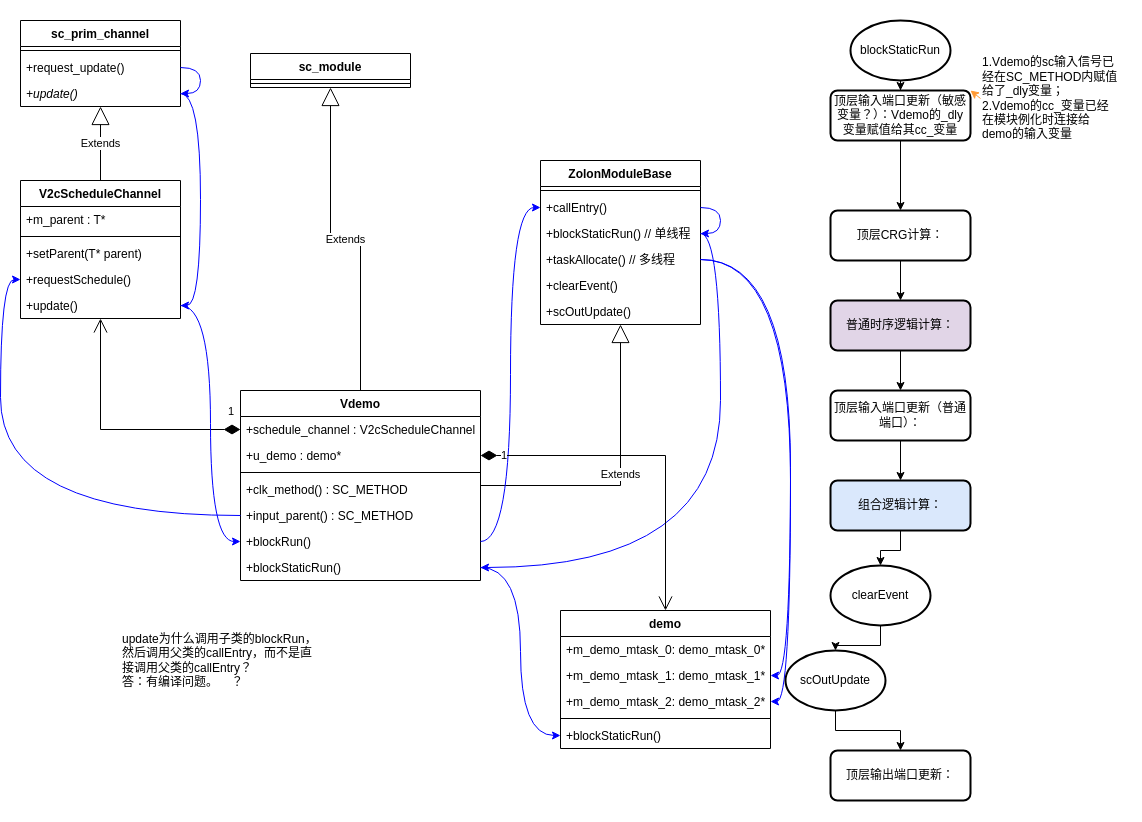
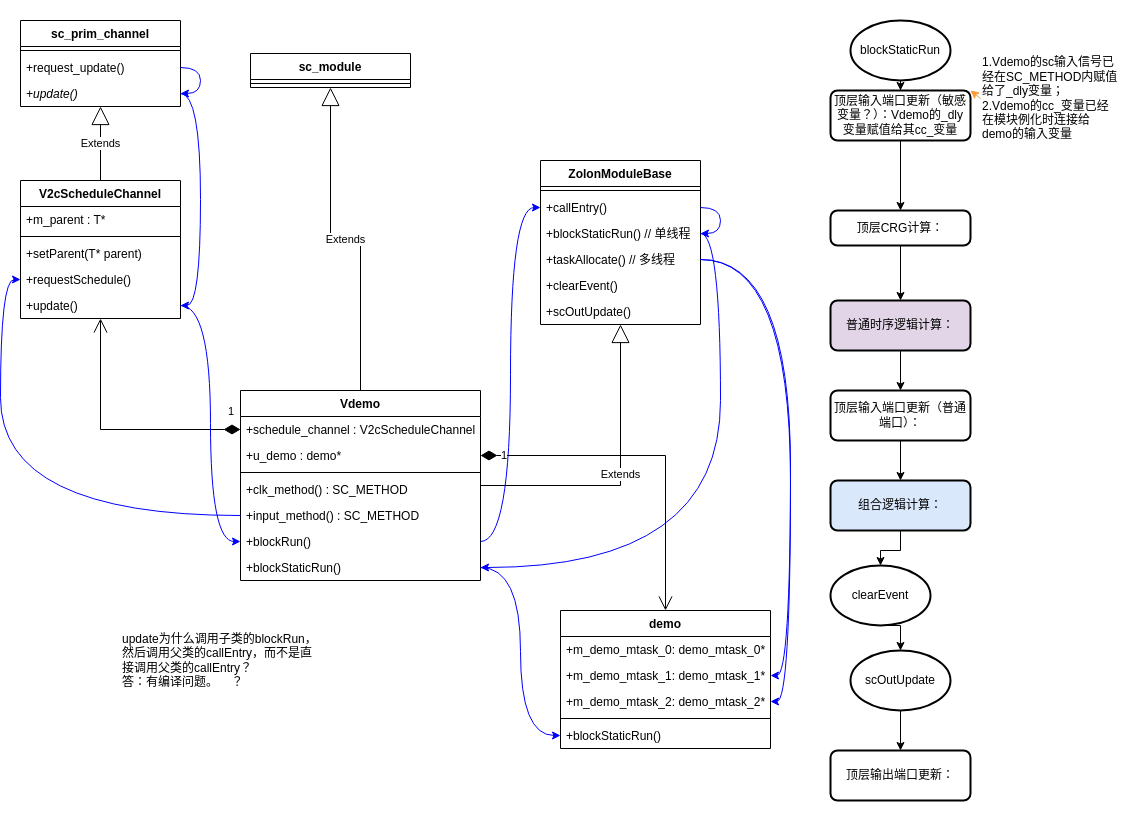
node "顶层CRG计算：": size 140x50 -> 140x35
node "+input_parent() : SC_METHOD": label "+input_parent() : SC_METHOD" -> "+input_method() : SC_METHOD"
node "scOutUpdate": moved (836, 681) -> (901, 681)
